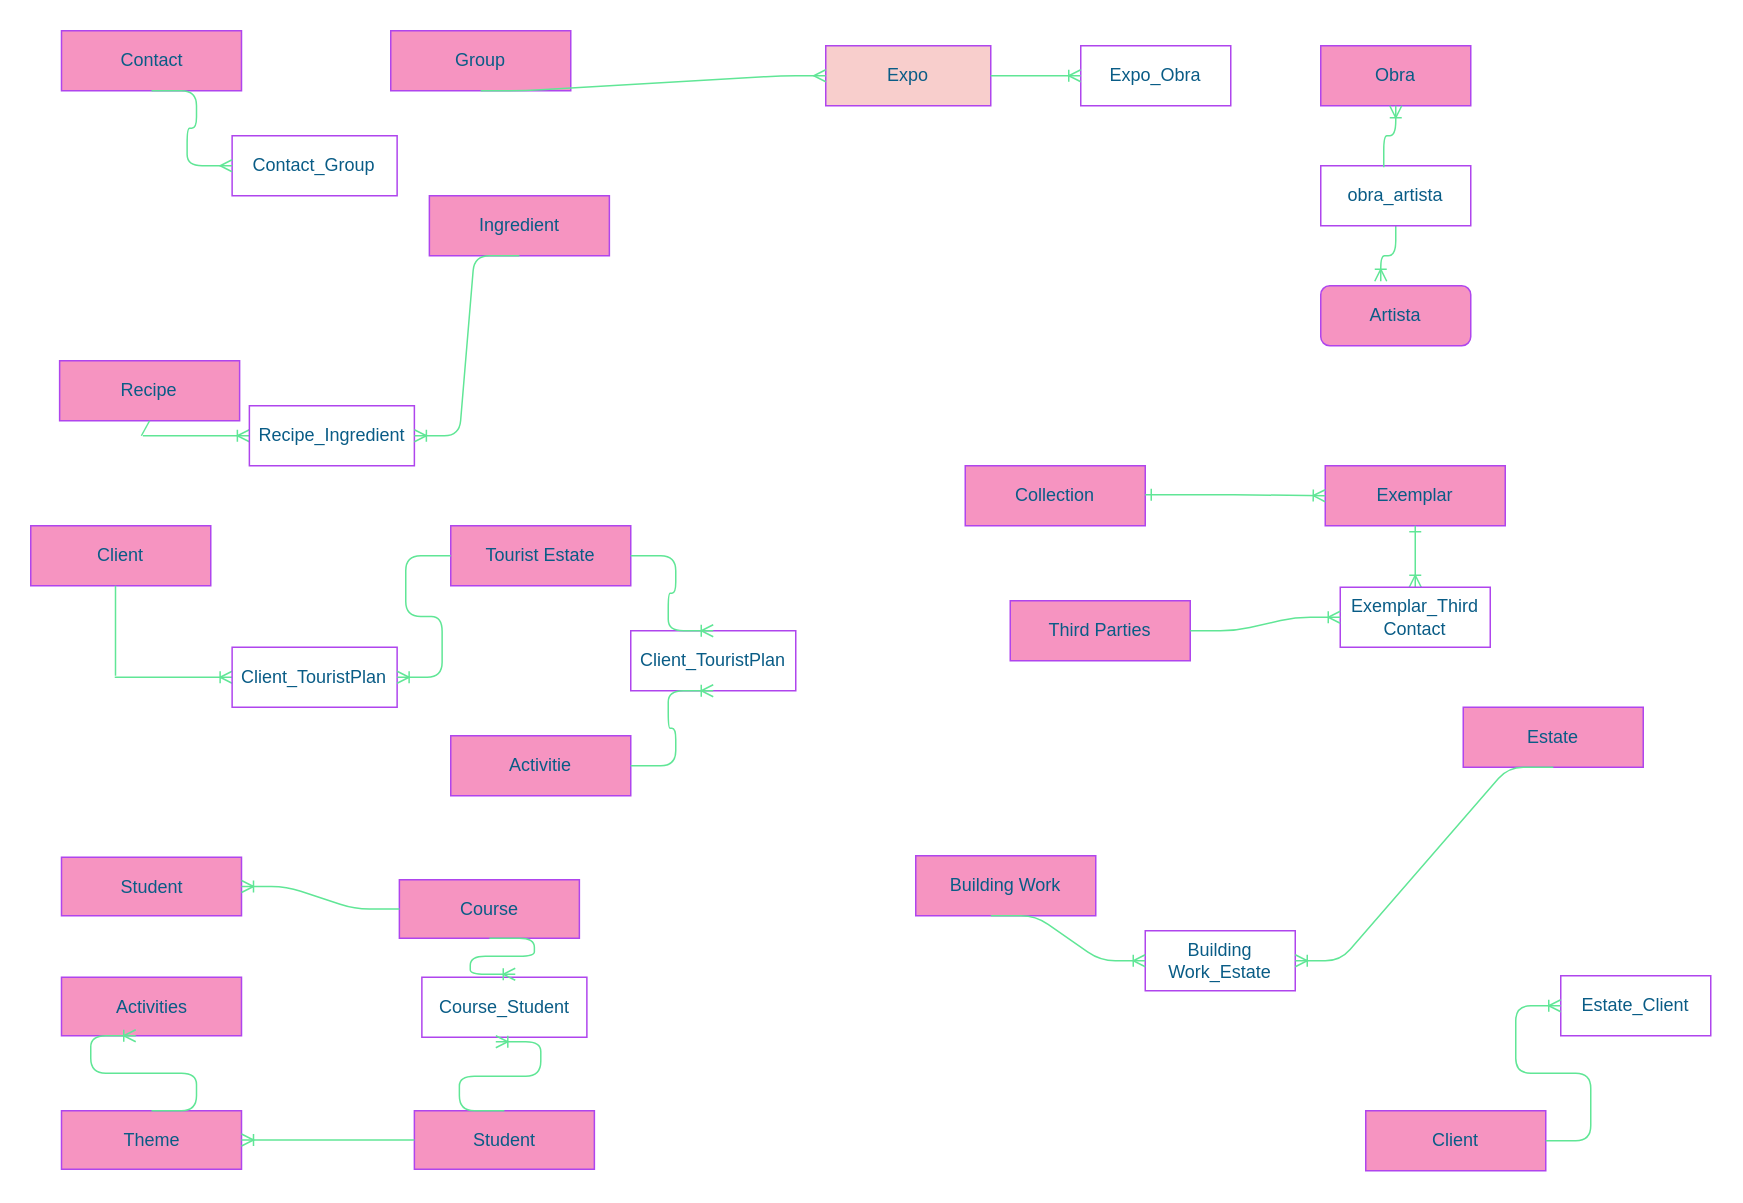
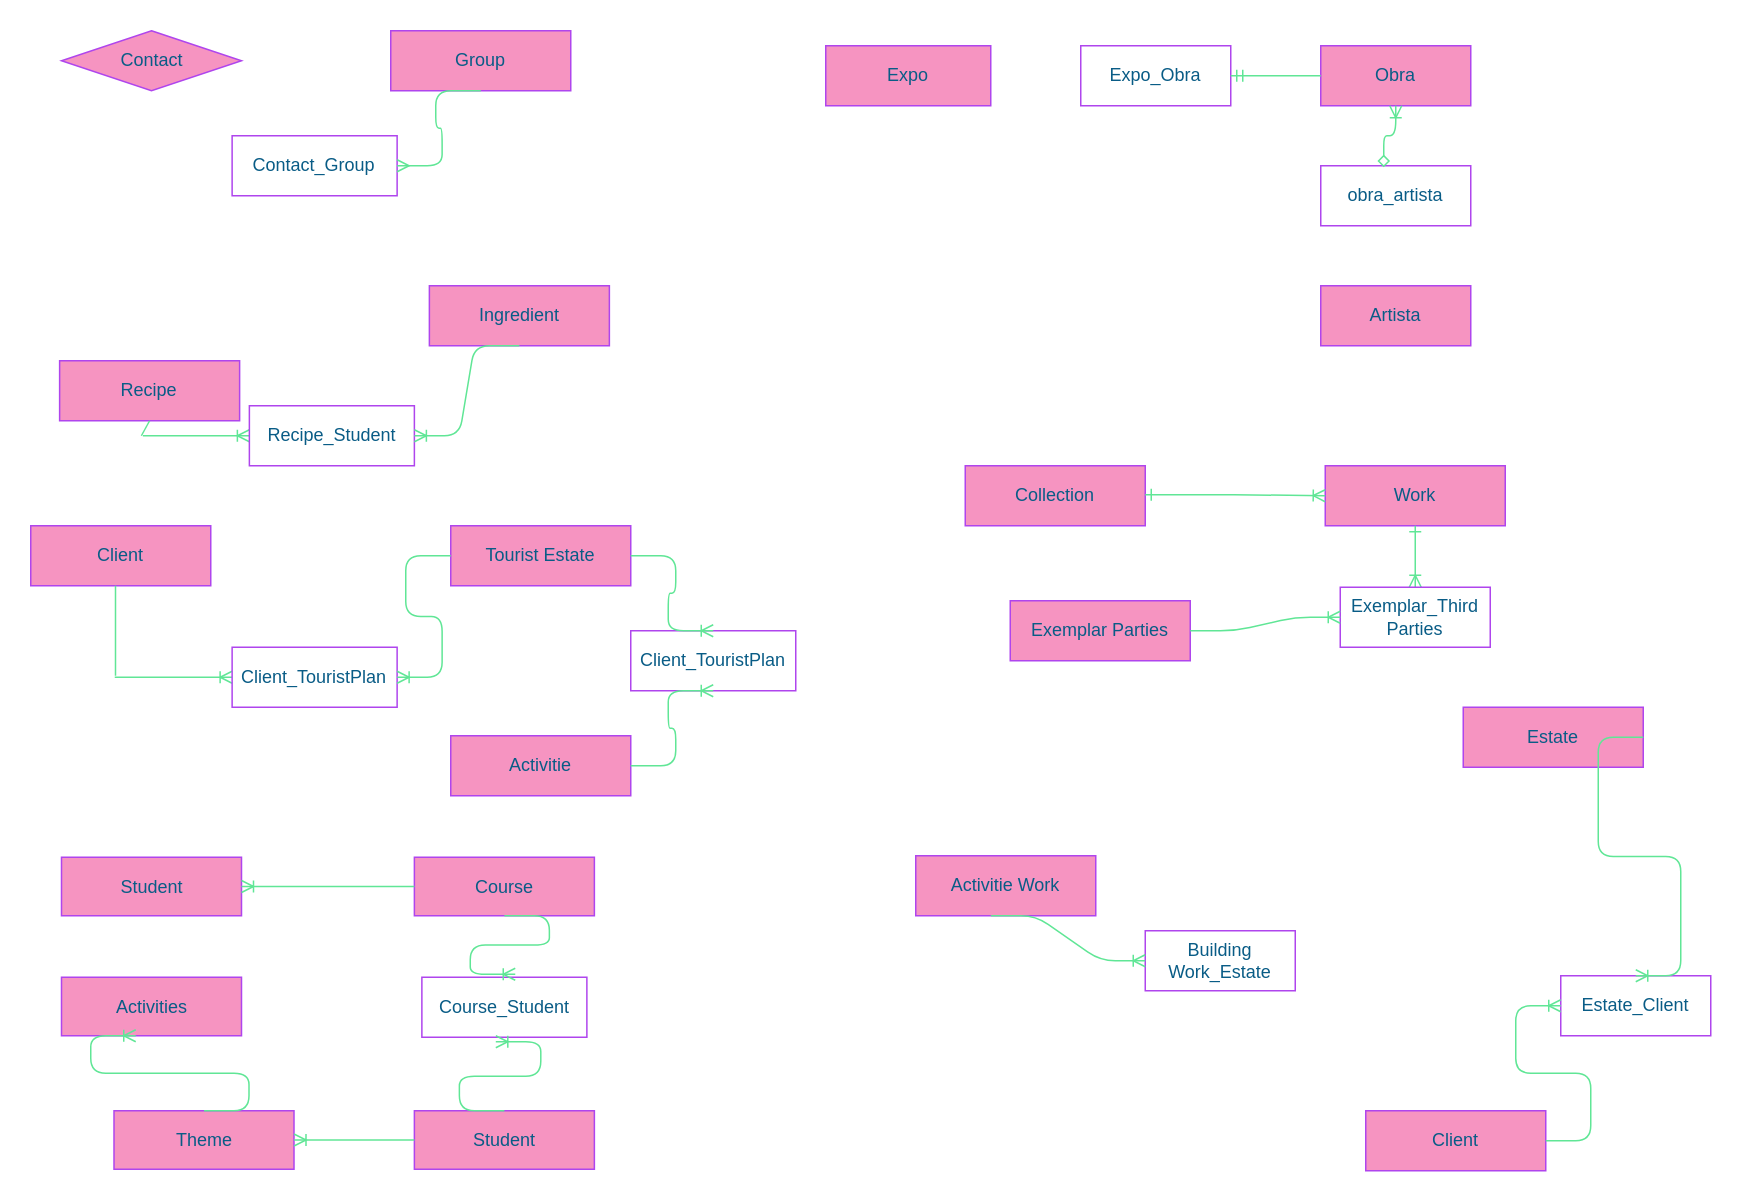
node "Contact": shape rectangle -> diamond
node "Expo": fillcolor #f8cecc -> #f694c1
edge "Expo" -> "Expo_Obra": removed
edge "Obra" -> "Expo_Obra": added
edge "Group" -> "Expo": now "Group" -> "Contact_Group"
edge "Contact" -> "Contact_Group": removed
edge "obra_artista" -> "Obra": arrowhead none -> diamond
node "Ingredient": moved (519, 226) -> (519, 316)
edge "obra_artista" -> "Artista": removed
node "Artista": shape rounded rectangle -> rectangle
node "Recipe_Ingredient": label "Recipe_Ingredient" -> "Recipe_Student"
node "Exemplar": label "Exemplar" -> "Work"
node "Exemplar_Third Contact": label "Exemplar_Third Contact" -> "Exemplar_Third Parties"
node "Third Parties": label "Third Parties" -> "Exemplar Parties"
edge "Estate" -> "Estate_Client": added
edge "Estate" -> "Building Work_Estate": removed
node "Building Work": label "Building Work" -> "Activitie Work"
node "Course": moved (489, 909) -> (504, 887)
node "Theme": moved (152, 1140) -> (204, 1140)
